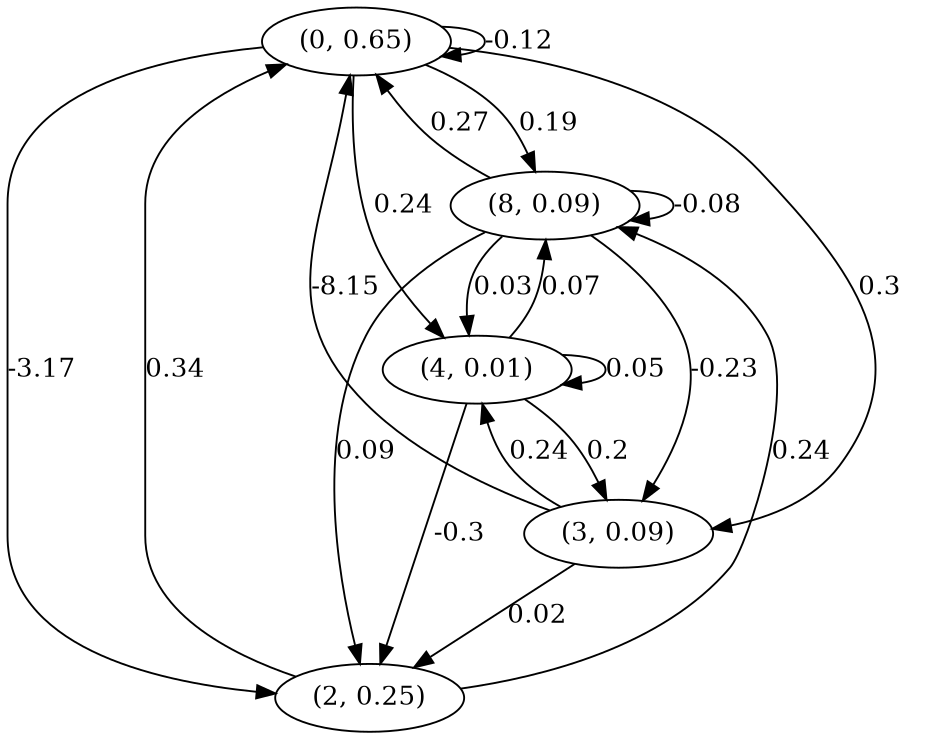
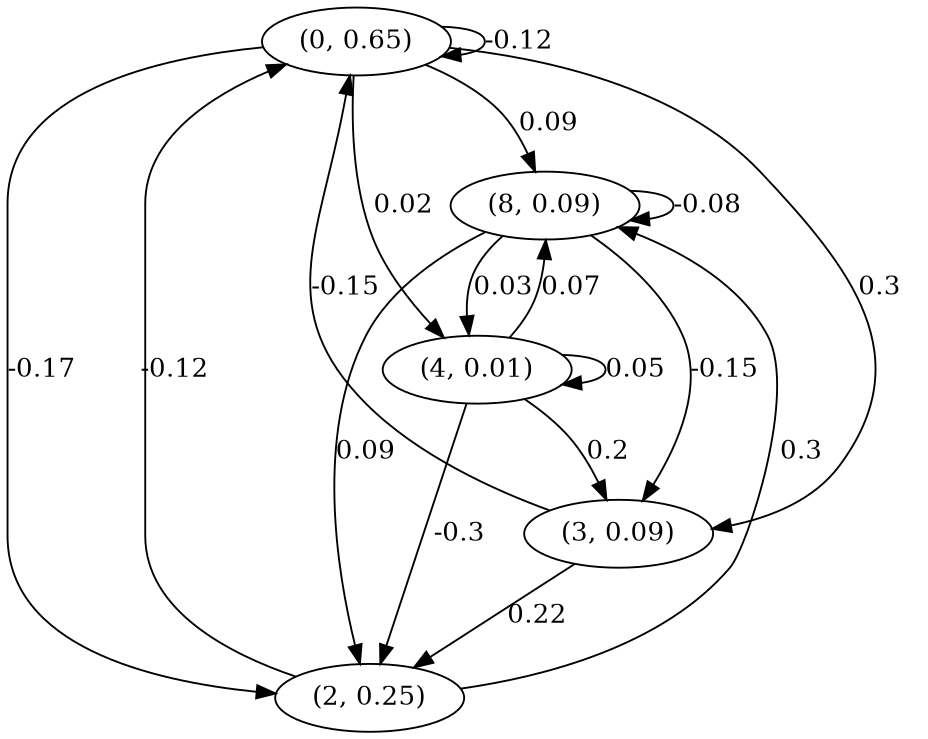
edge "(0, 0.65)" -> "(8, 0.09)": label "0.19" -> "0.09"
edge "(8, 0.09)" -> "(0, 0.65)": removed, label "0.27"
edge "(0, 0.65)" -> "(4, 0.01)": label "0.24" -> "0.02"
edge "(3, 0.09)" -> "(0, 0.65)": label "-8.15" -> "-0.15"
edge "(0, 0.65)" -> "(2, 0.25)": label "-3.17" -> "-0.17"
edge "(2, 0.25)" -> "(0, 0.65)": label "0.34" -> "-0.12"
edge "(8, 0.09)" -> "(3, 0.09)": label "-0.23" -> "-0.15"
edge "(2, 0.25)" -> "(8, 0.09)": label "0.24" -> "0.3"
edge "(3, 0.09)" -> "(4, 0.01)": removed, label "0.24"
edge "(3, 0.09)" -> "(2, 0.25)": label "0.02" -> "0.22"
